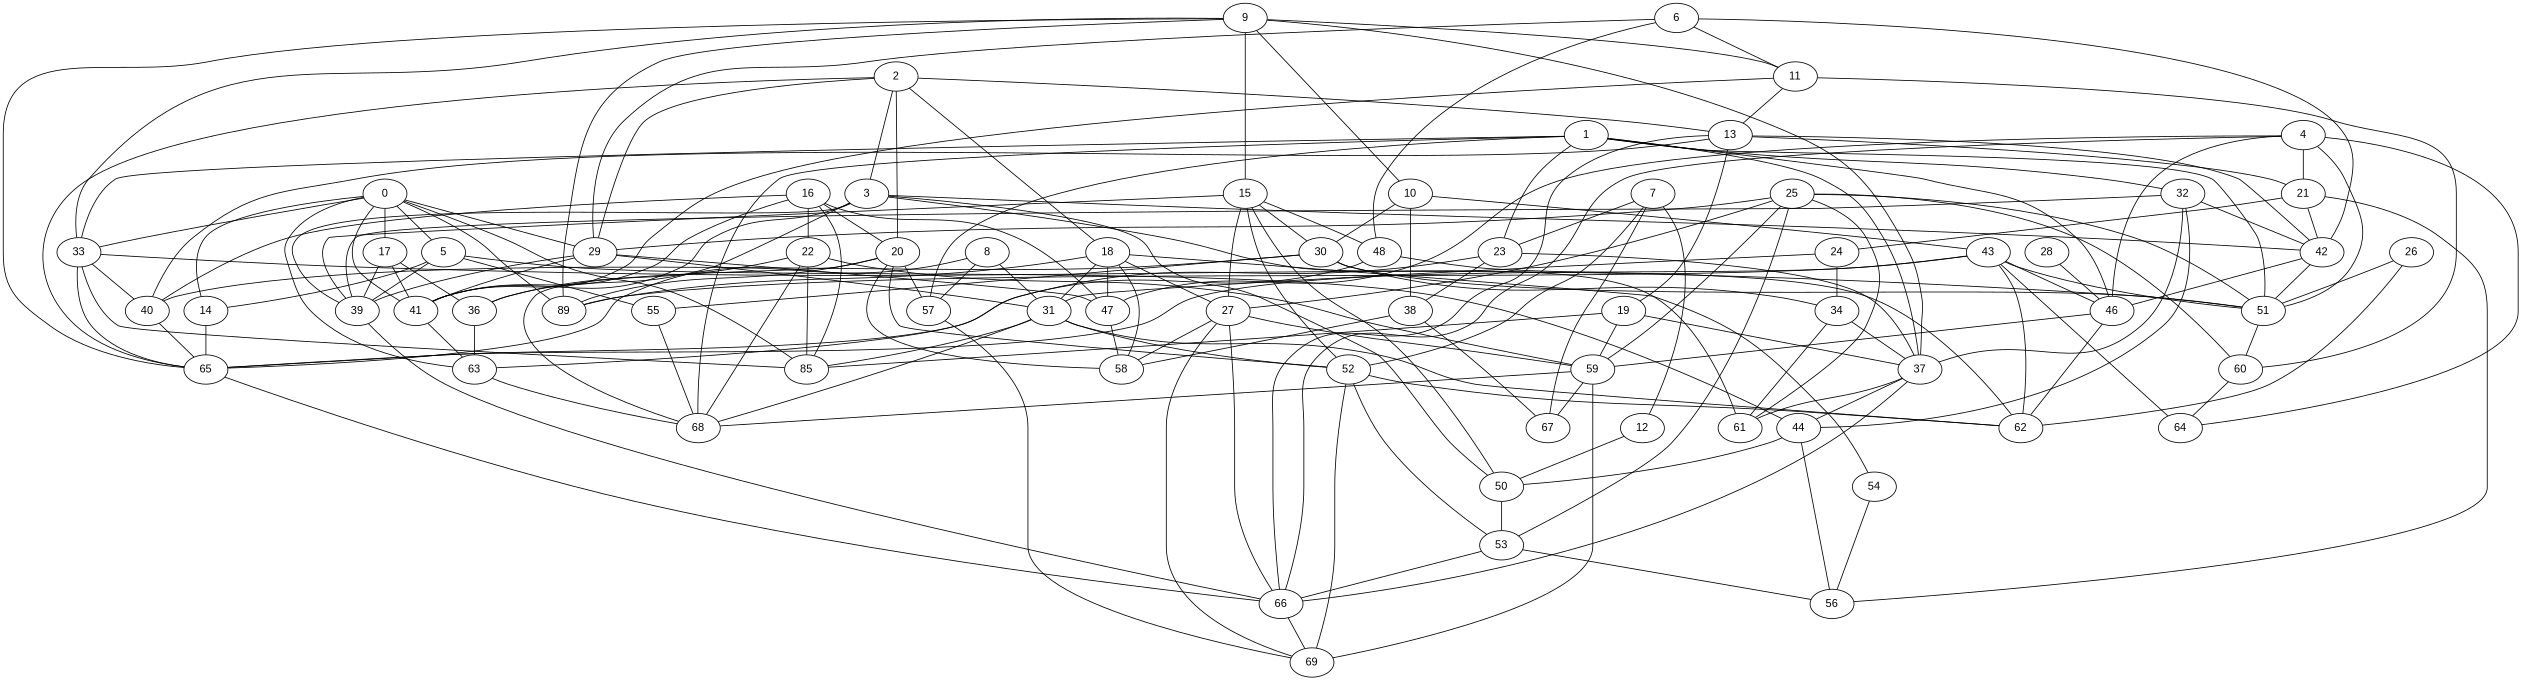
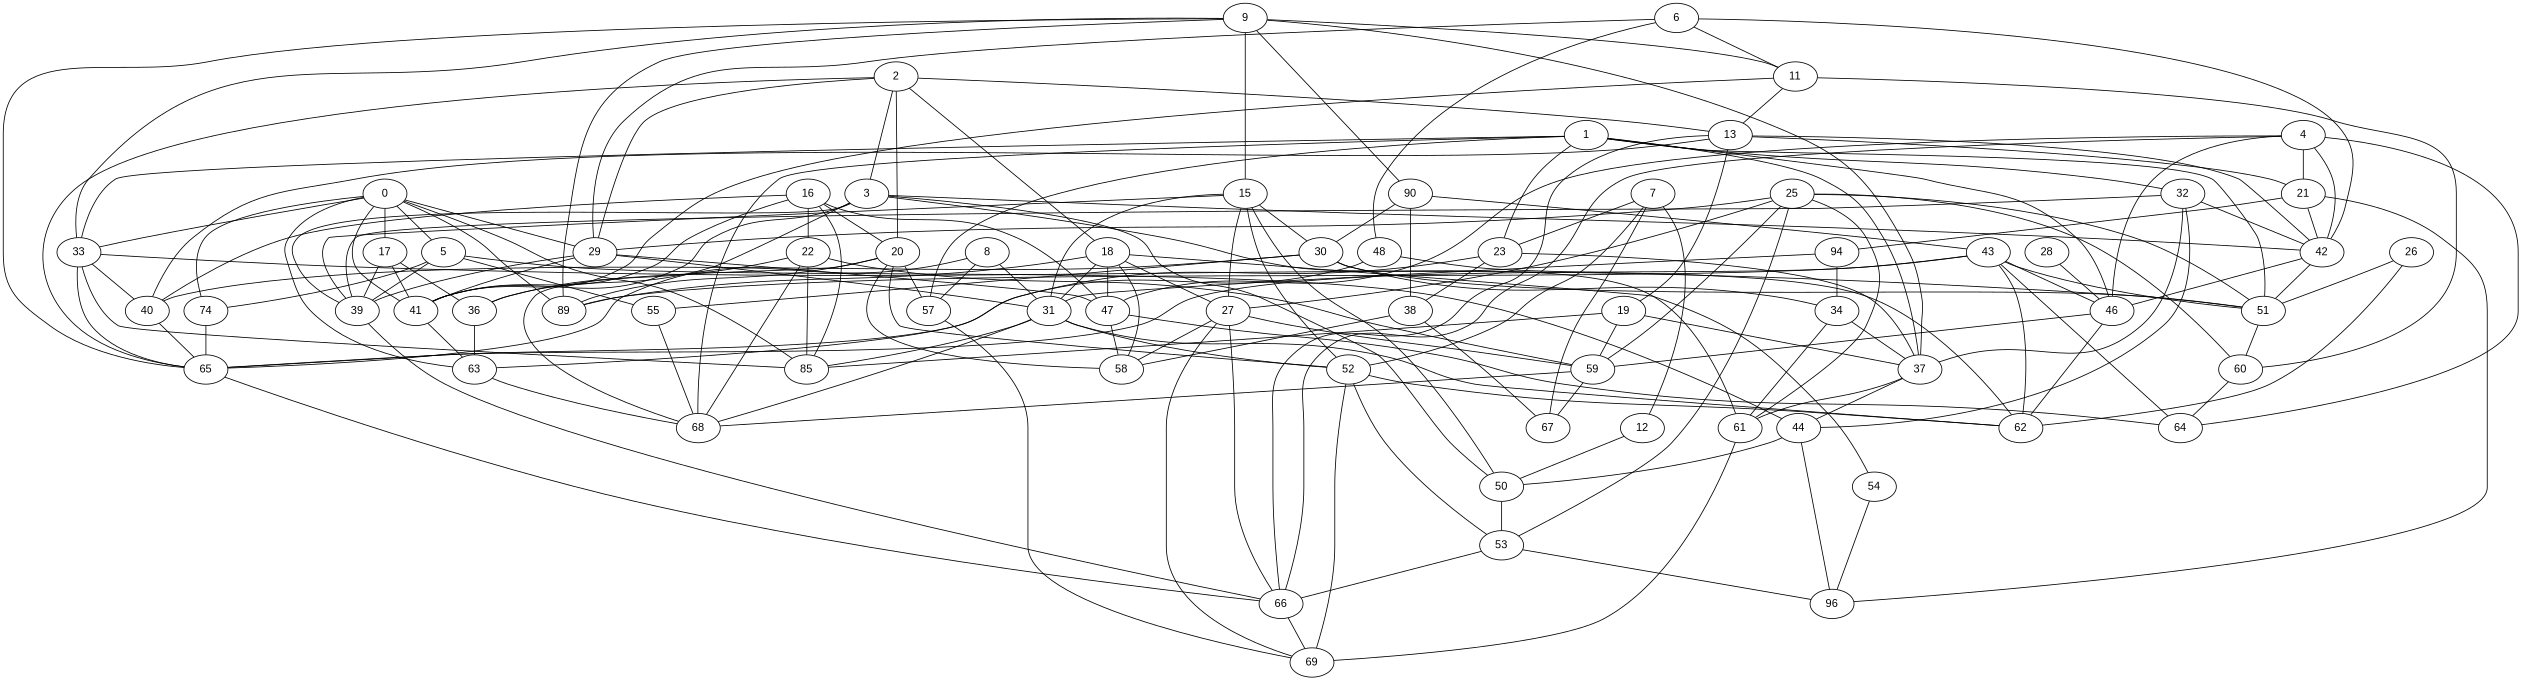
node "10": label "10" -> "90"
edge "15" -- "48": now "15" -- "31"
edge "4" -- "51": now "4" -- "42"
node "24": label "24" -> "94"
node "14": label "14" -> "74"
edge "47" -- "64": added
edge "37" -- "66": removed
edge "59" -- "69": now "61" -- "69"
node "56": label "56" -> "96"
